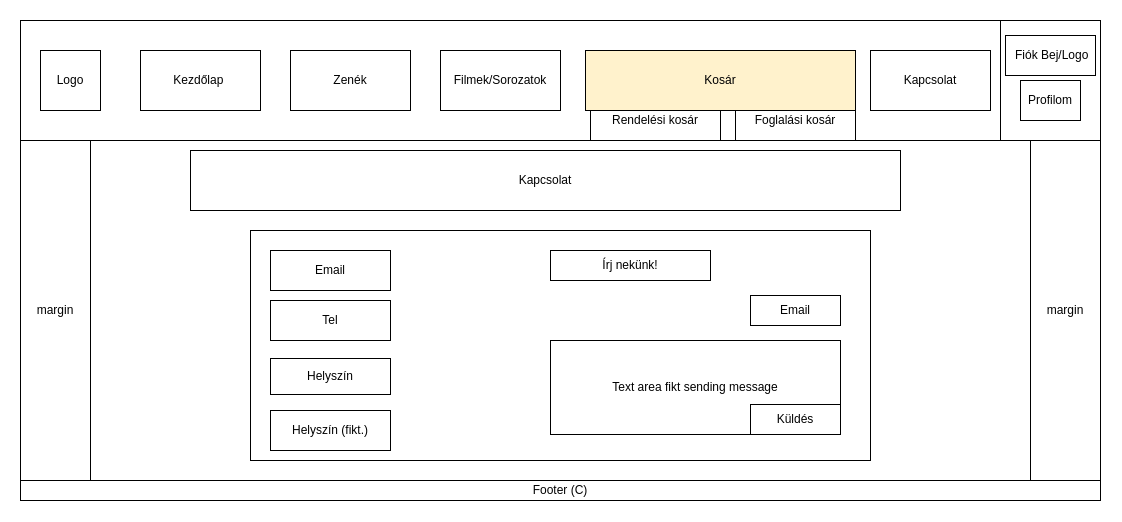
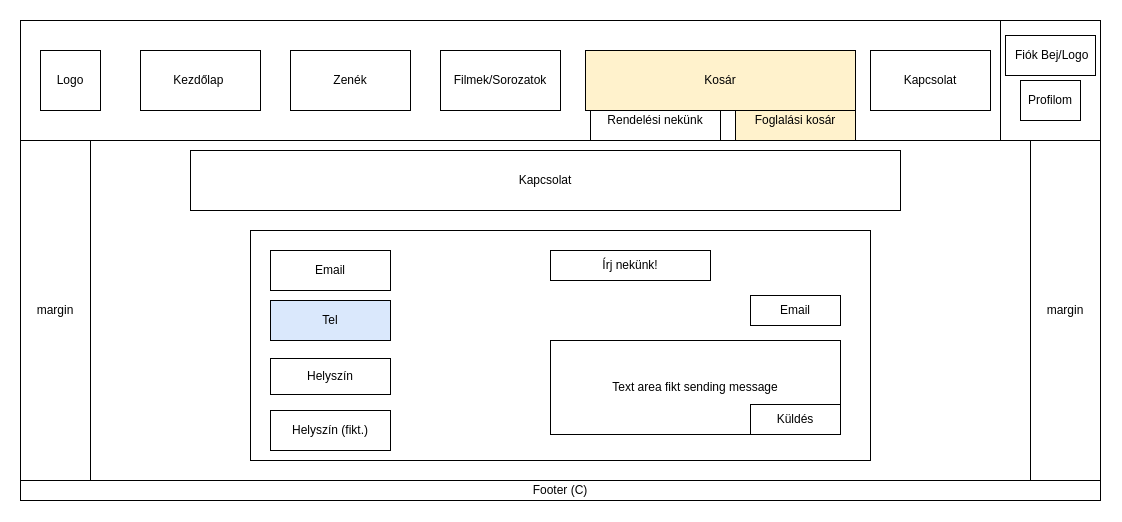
node "Rendelési kosár": label "Rendelési kosár" -> "Rendelési nekünk"
node "Foglalási kosár": fillcolor #ffffff -> #fff2cc
node "Tel": fillcolor #ffffff -> #dae8fc
